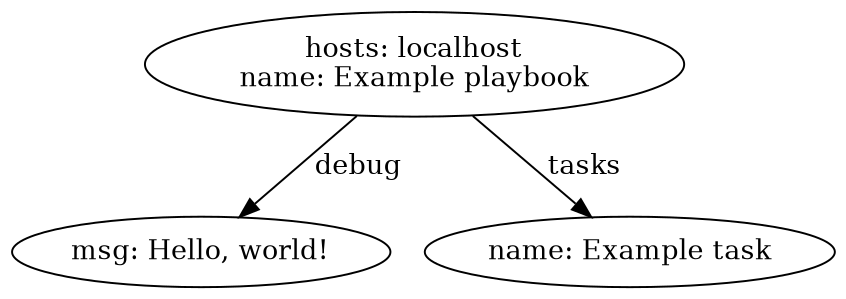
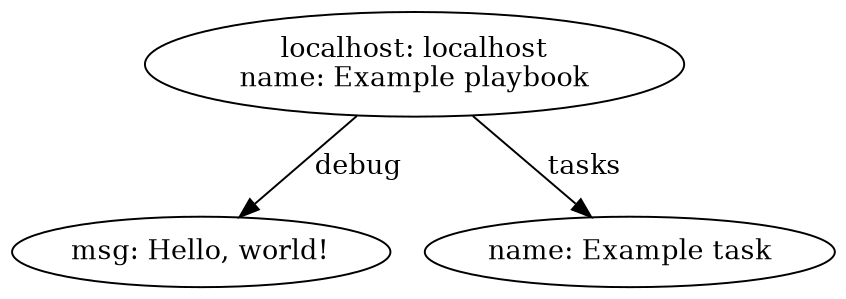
node "hosts: localhost name: Example playbook": label "hosts: localhost name: Example playbook" -> "localhost: localhost name: Example playbook"
